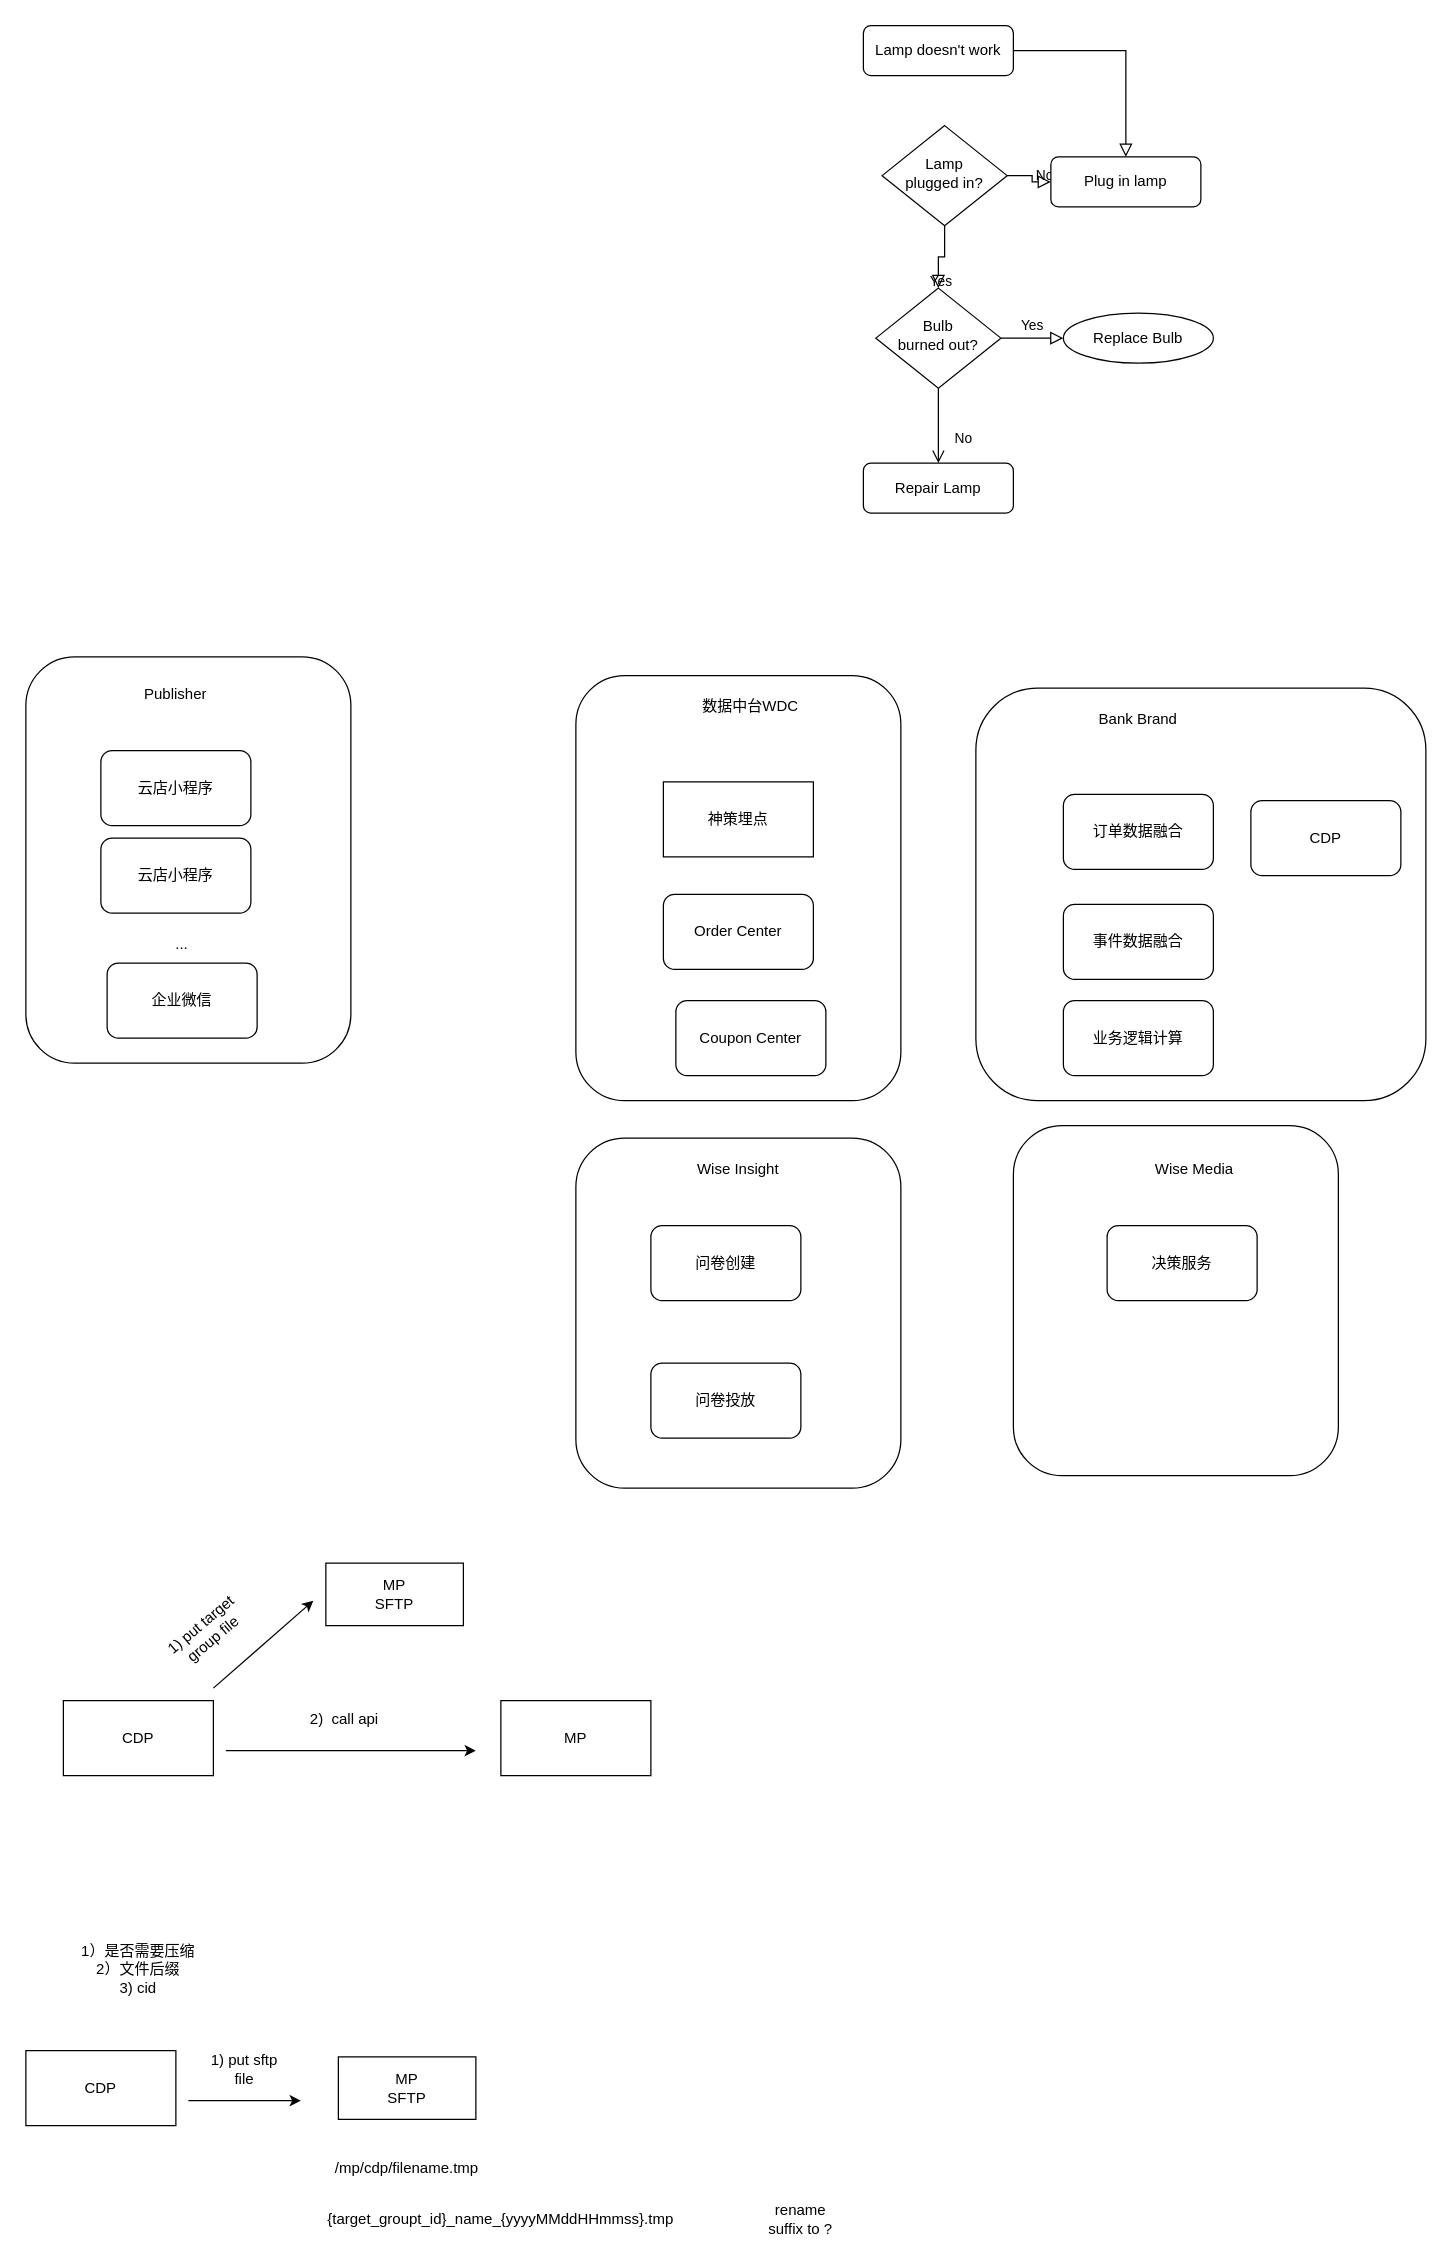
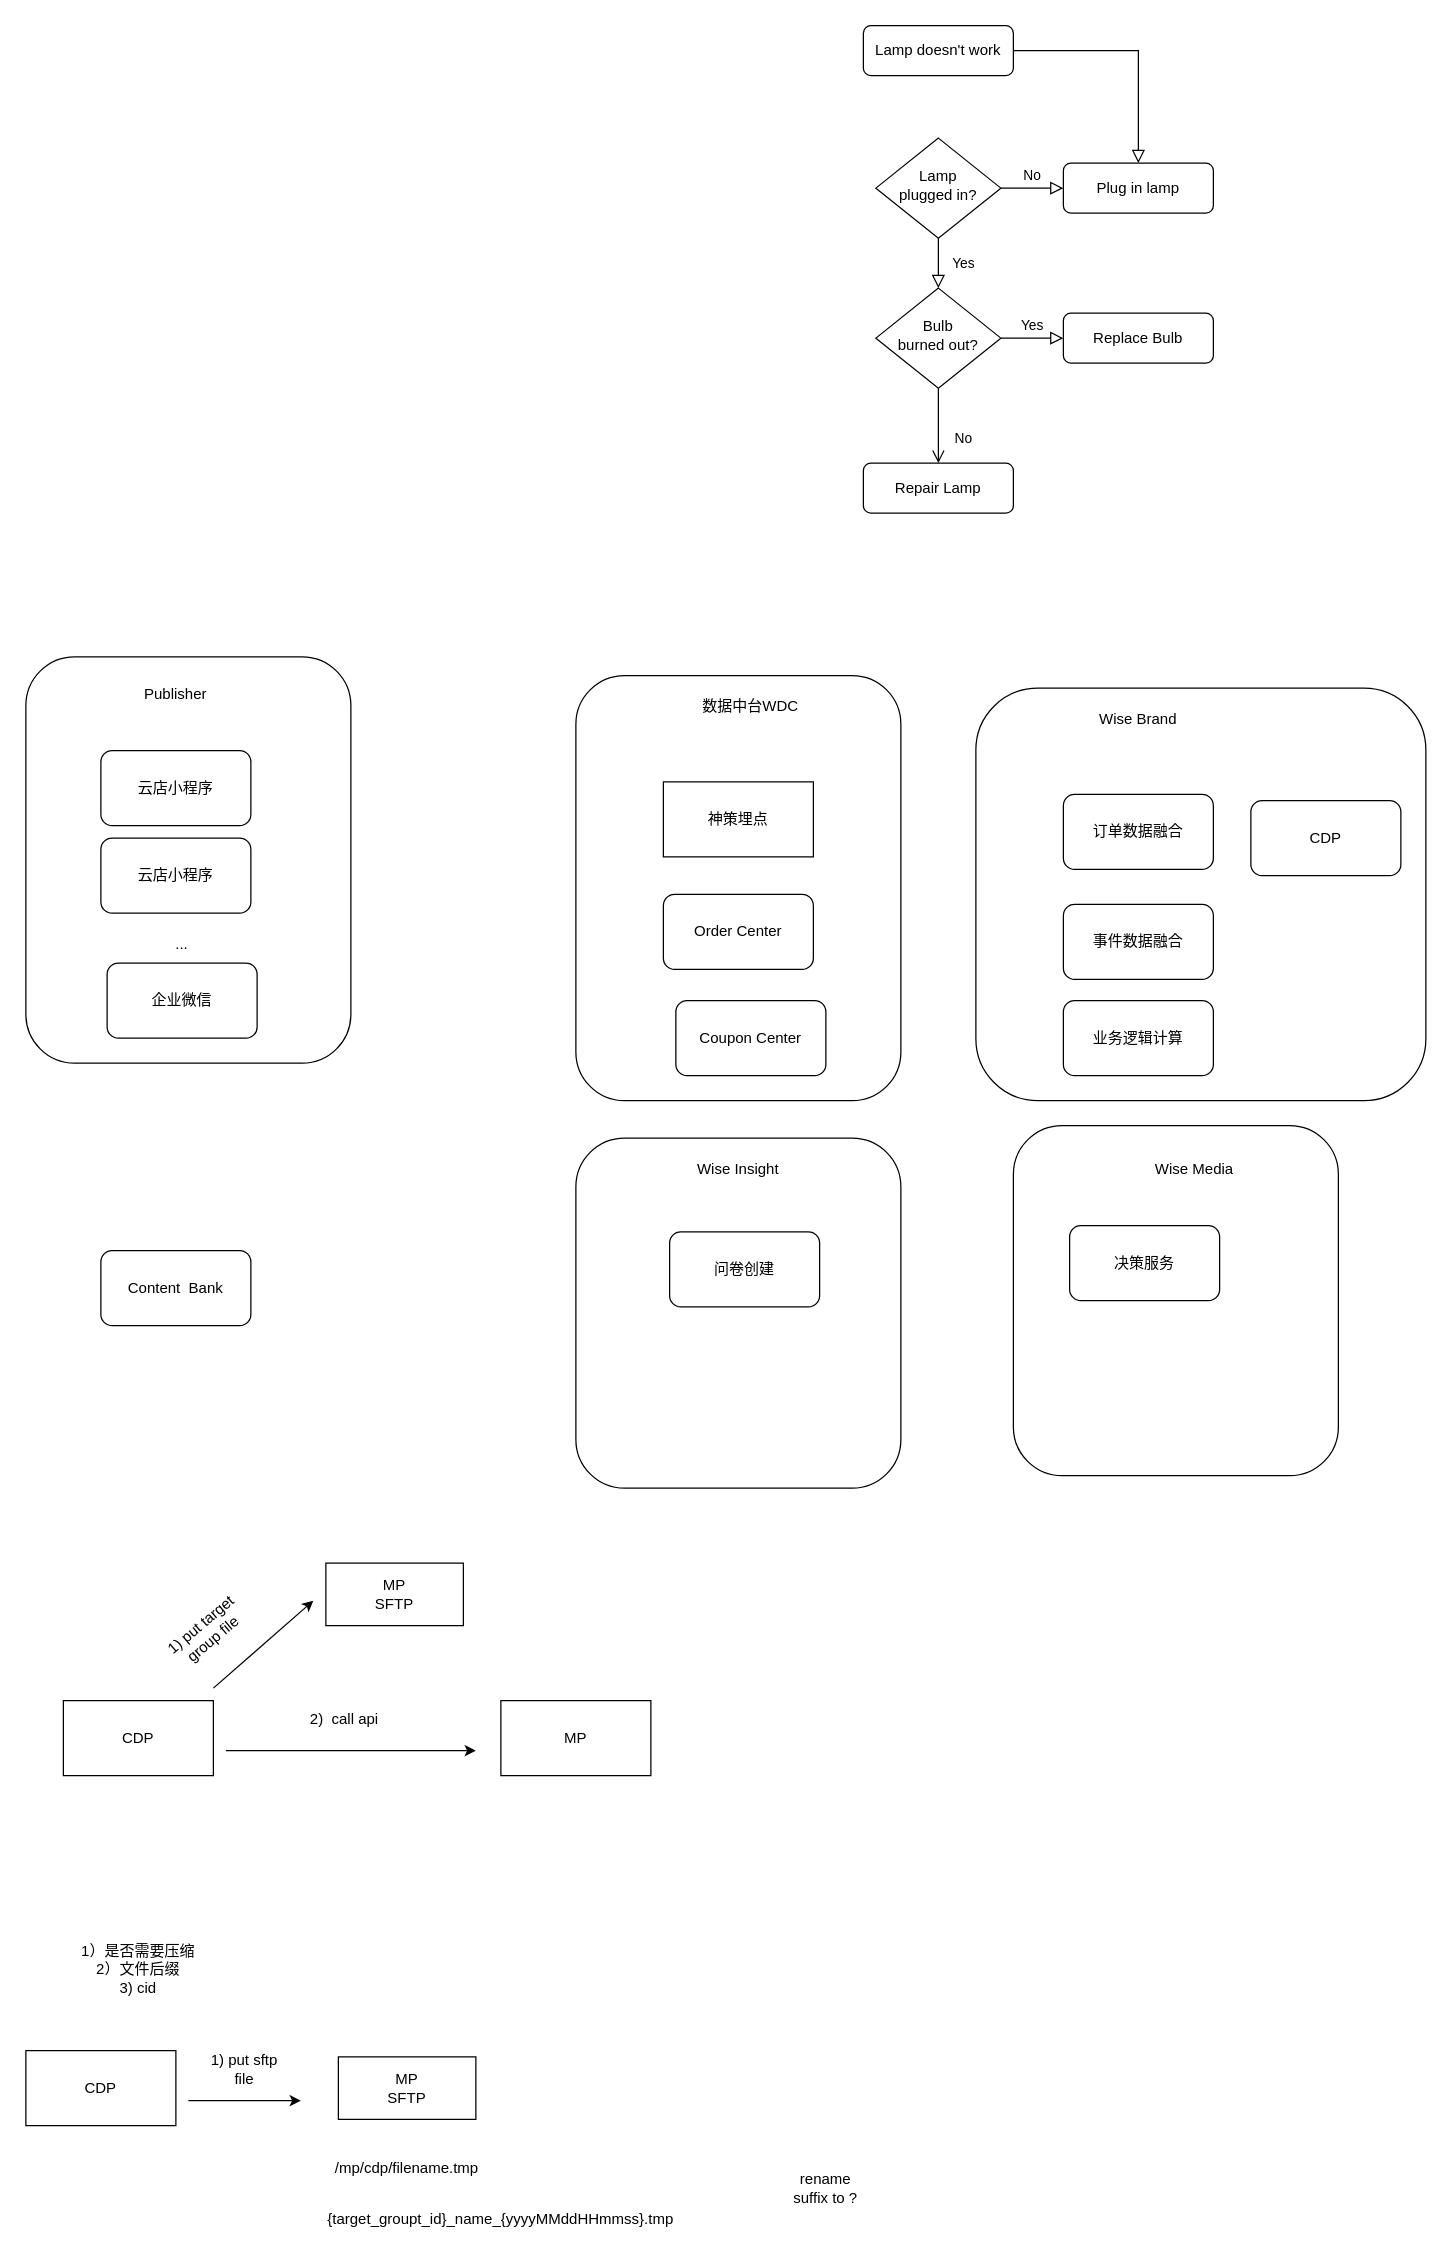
node "Lamp plugged in?": moved (944, 176) -> (938, 188)
node "Plug in lamp": moved (1126, 182) -> (1138, 188)
node "Replace Bulb": shape ellipse -> rounded rectangle
node "Bank Brand": label "Bank Brand" -> "Wise Brand"
node "问卷创建": moved (726, 1263) -> (744, 1269)
node "决策服务": moved (1182, 1263) -> (1144, 1263)
node "Content Bank": added
node "问卷投放": removed
node "rename suffix to ?": moved (801, 2219) -> (826, 2188)
